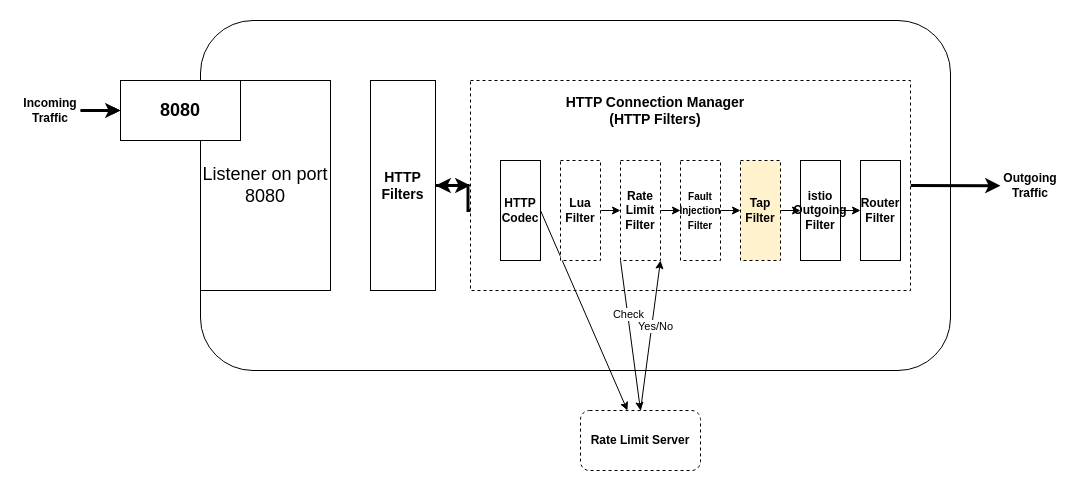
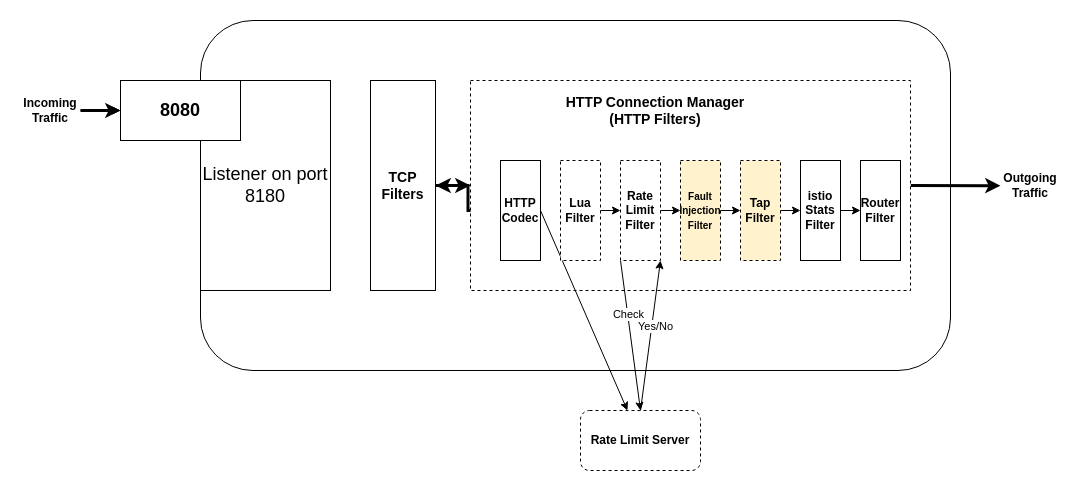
node "Listener on port 8080": label "Listener on port 8080" -> "Listener on port 8180"
node "HTTP Filters": label "HTTP Filters" -> "TCP Filters"
node "Fault Injection Filter": fillcolor #ffffff -> #fff2cc
node "istio Outgoing Filter": label "istio Outgoing Filter" -> "istio Stats Filter"
